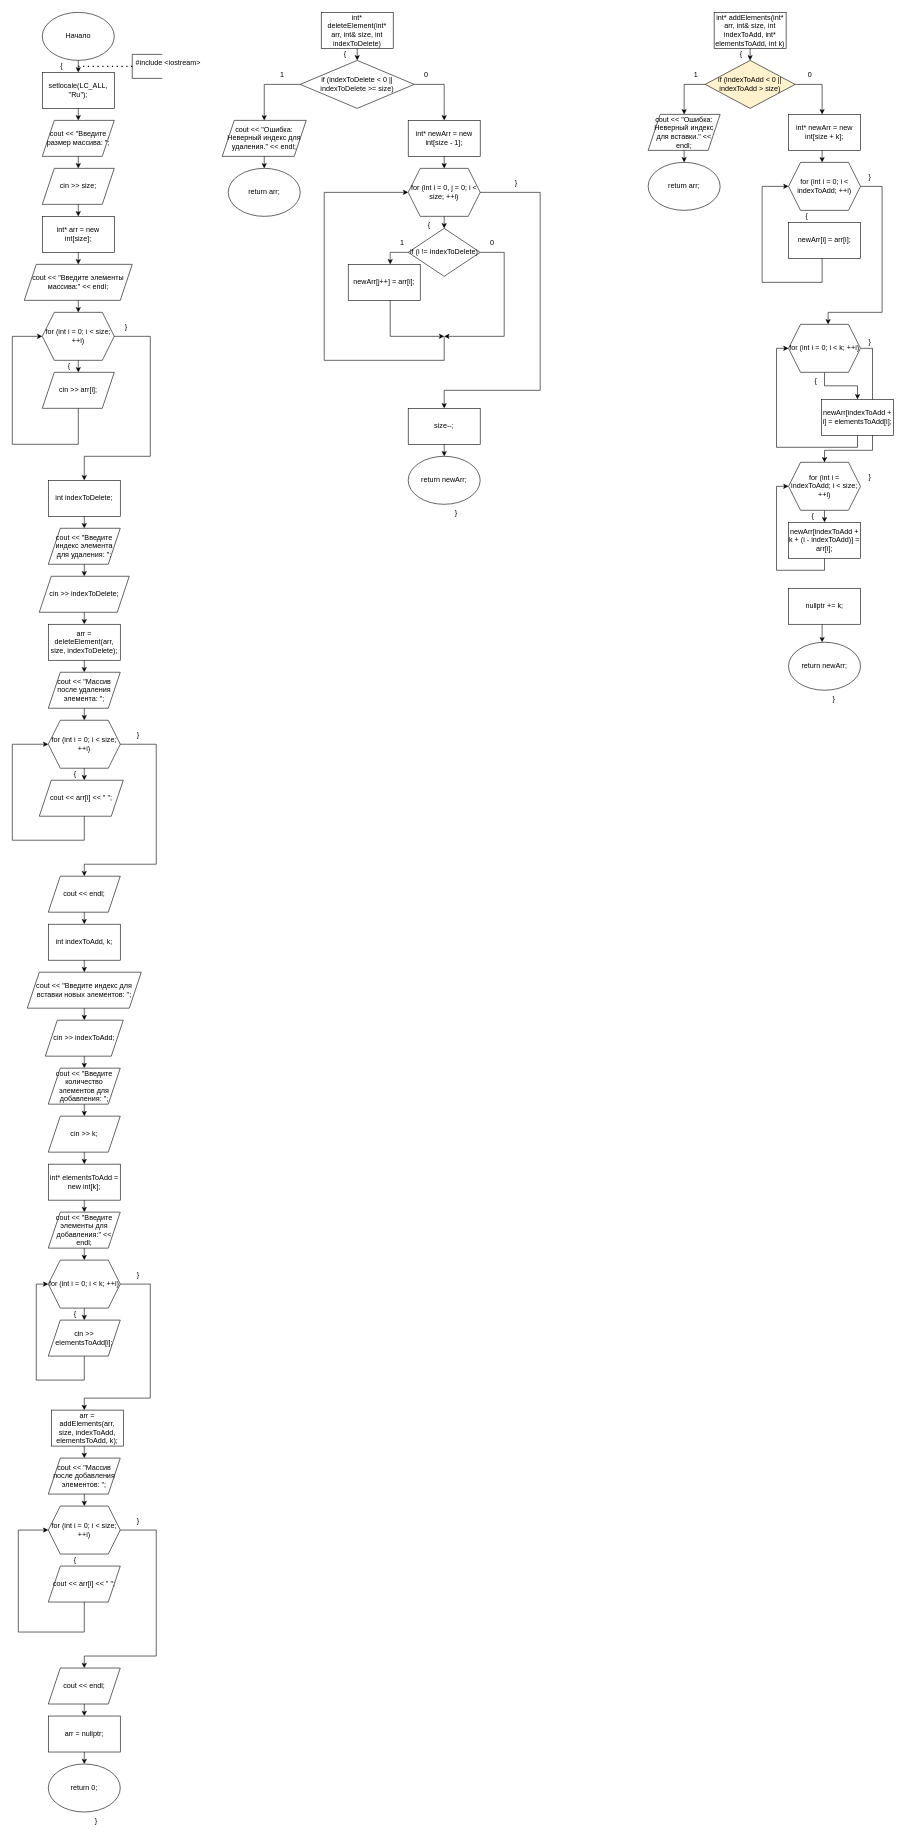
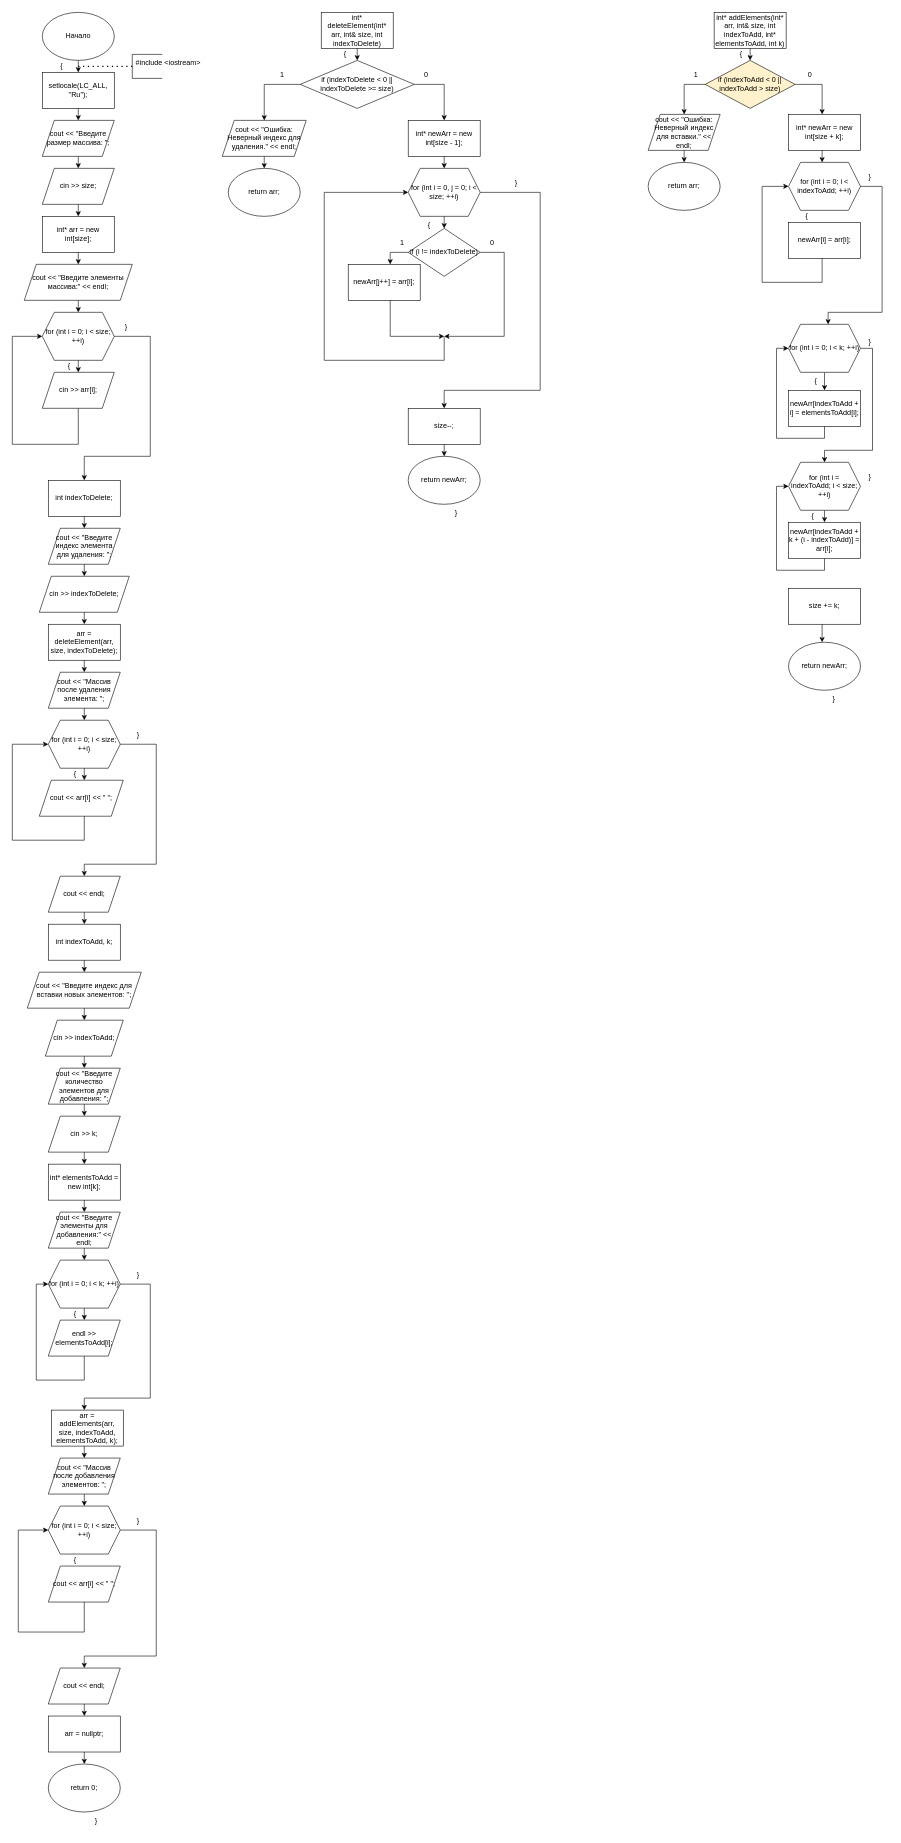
node "newArr[indexToAdd + i] = elementsToAdd[i];": moved (858, 417) -> (825, 408)
node "nullptr += k;": label "nullptr += k;" -> "size += k;"
node "cin >> elementsToAdd[i];": label "cin >> elementsToAdd[i];" -> "endl >> elementsToAdd[i];"
